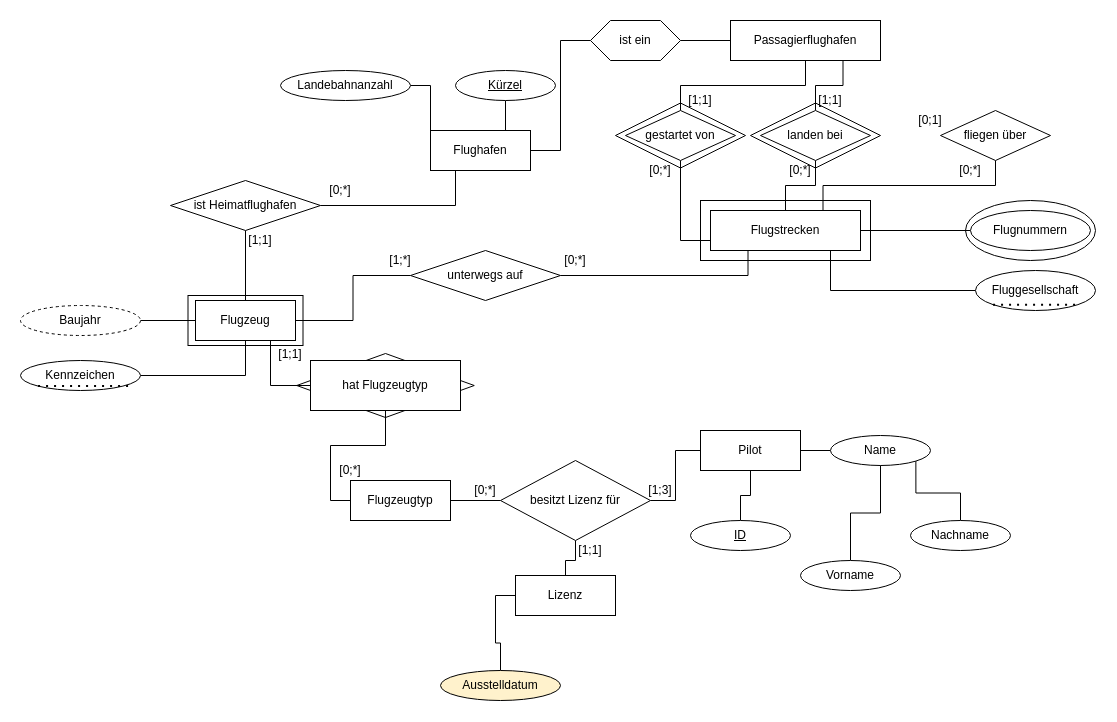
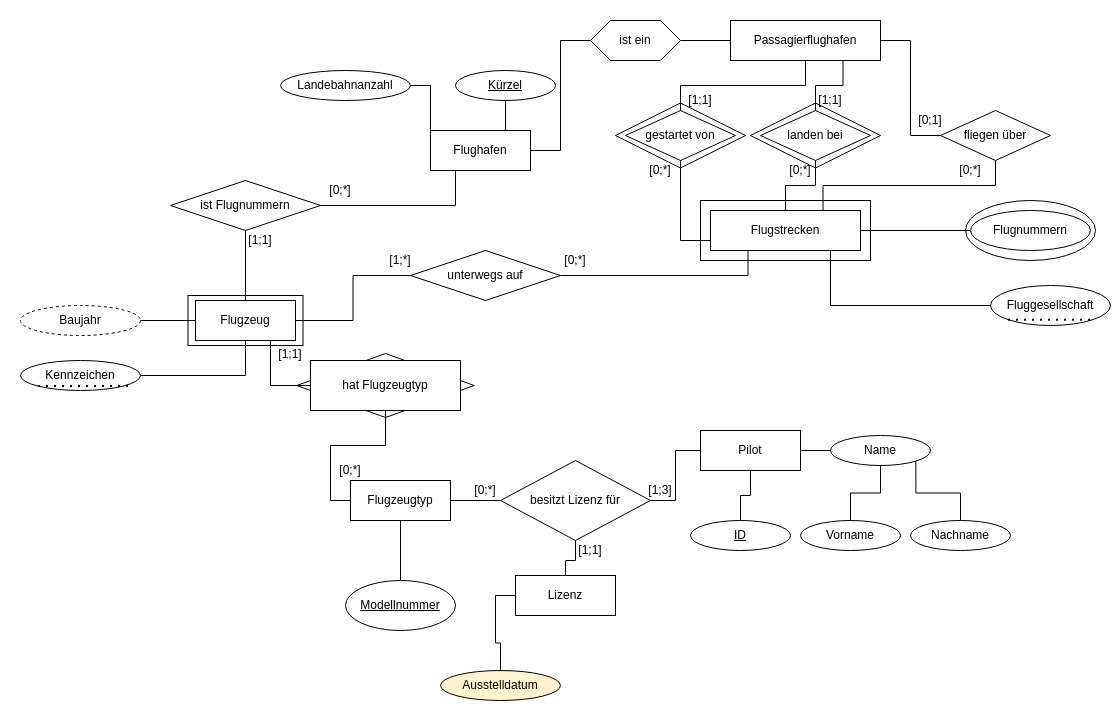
edge "Passagierflughafen" -- "fliegen über": added
node "ist Heimatflughafen": label "ist Heimatflughafen" -> "ist Flugnummern"
node "Fluggesellschaft": moved (1036, 291) -> (1051, 306)
edge "Flugzeugtyp" -- "Modellnummer": added
node "Vorname": moved (851, 576) -> (851, 536)
node "Modellnummer": added
